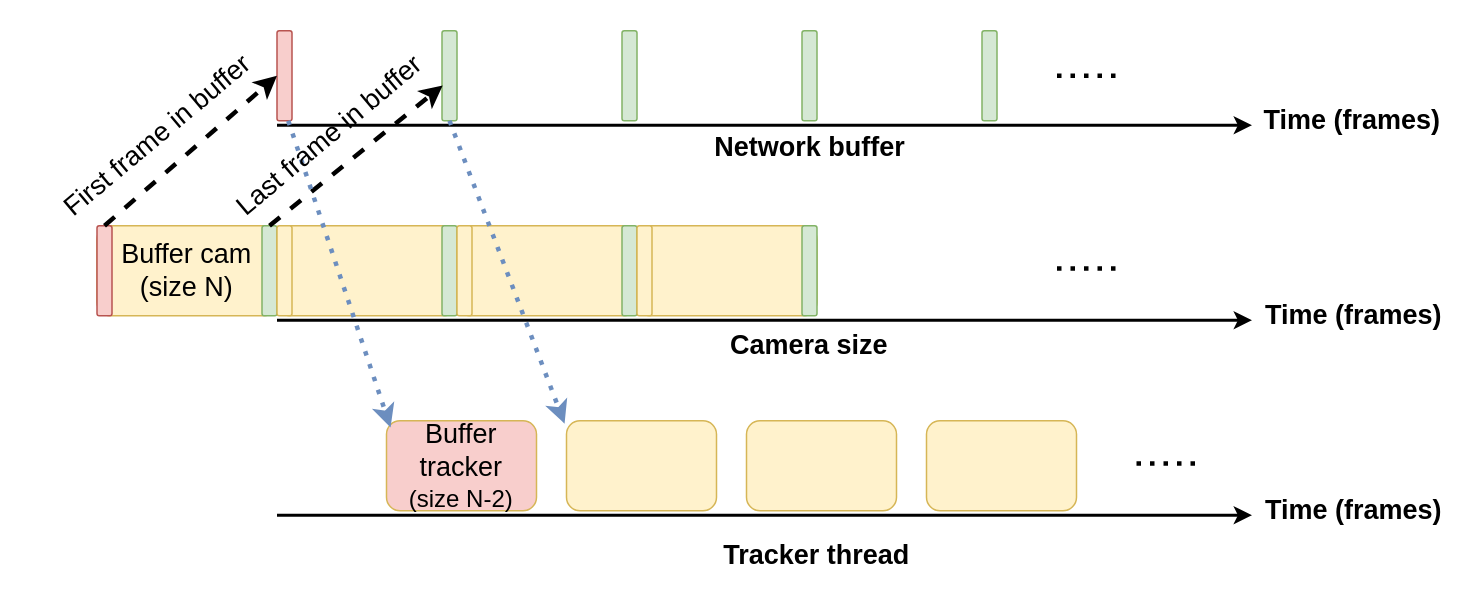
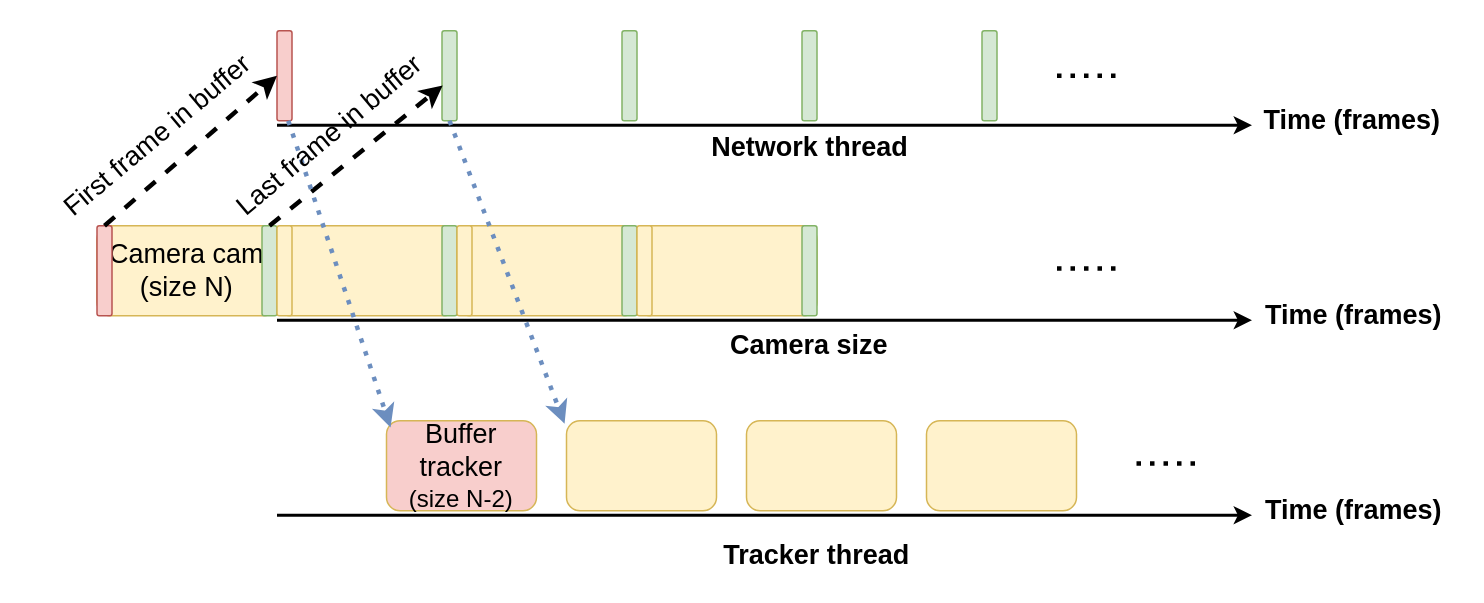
node "Network buffer": label "Network buffer" -> "Network thread"
node "Buffer cam (size N)": label "Buffer cam (size N)" -> "Camera cam (size N)"
